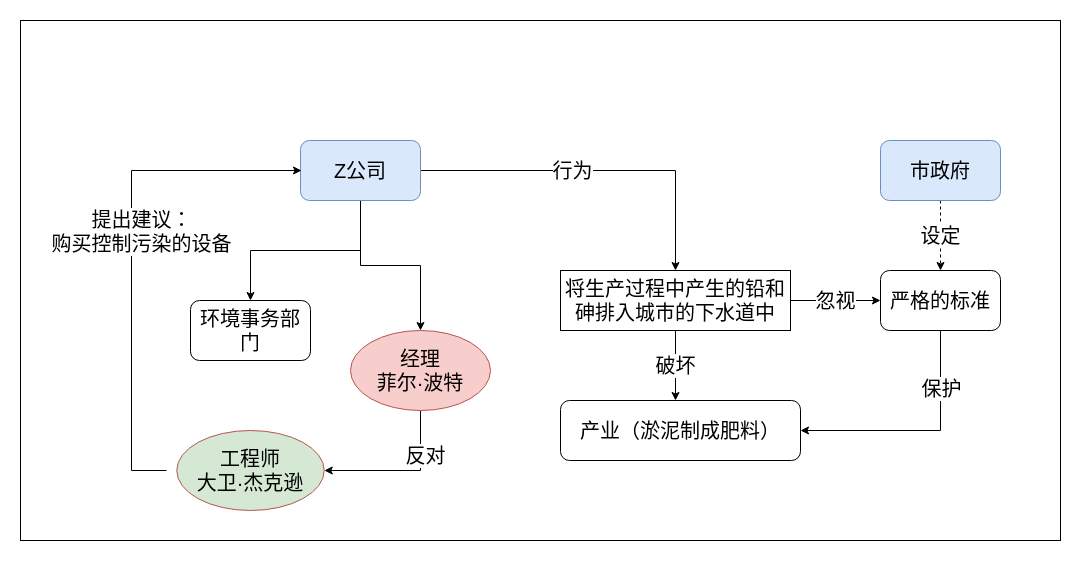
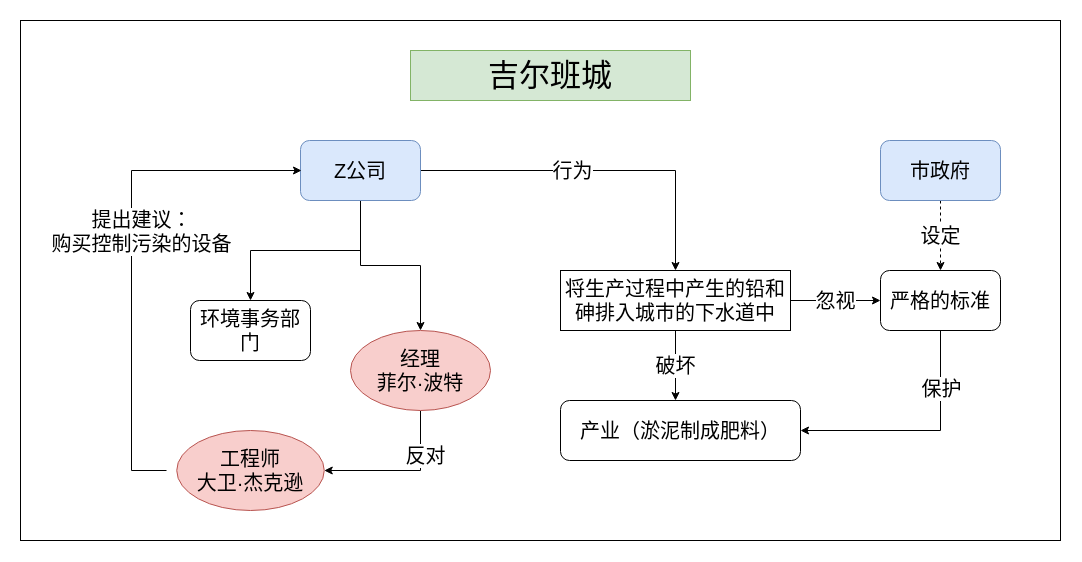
node "吉尔班城": added
node "工程师 大卫·杰克逊": fillcolor #d5e8d4 -> #f8cecc
